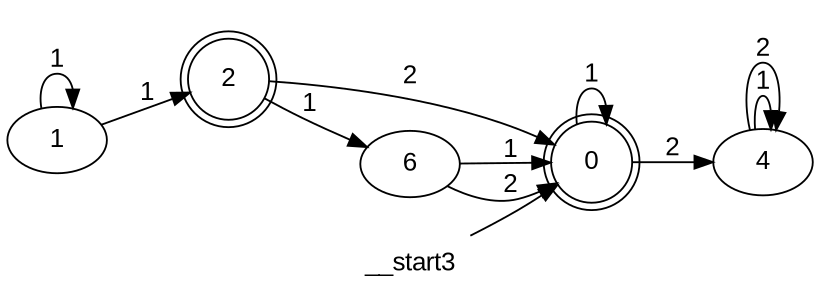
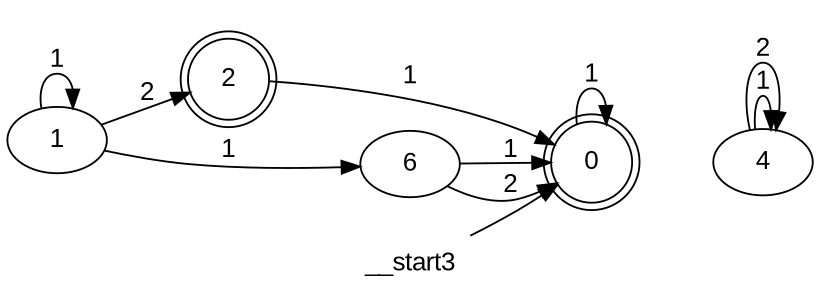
edge "2" -> "0": label "2" -> "1"
edge "1" -> "2": label "1" -> "2"
edge "2" -> "6": now "1" -> "6"
edge "0" -> "4": removed, label "2"
